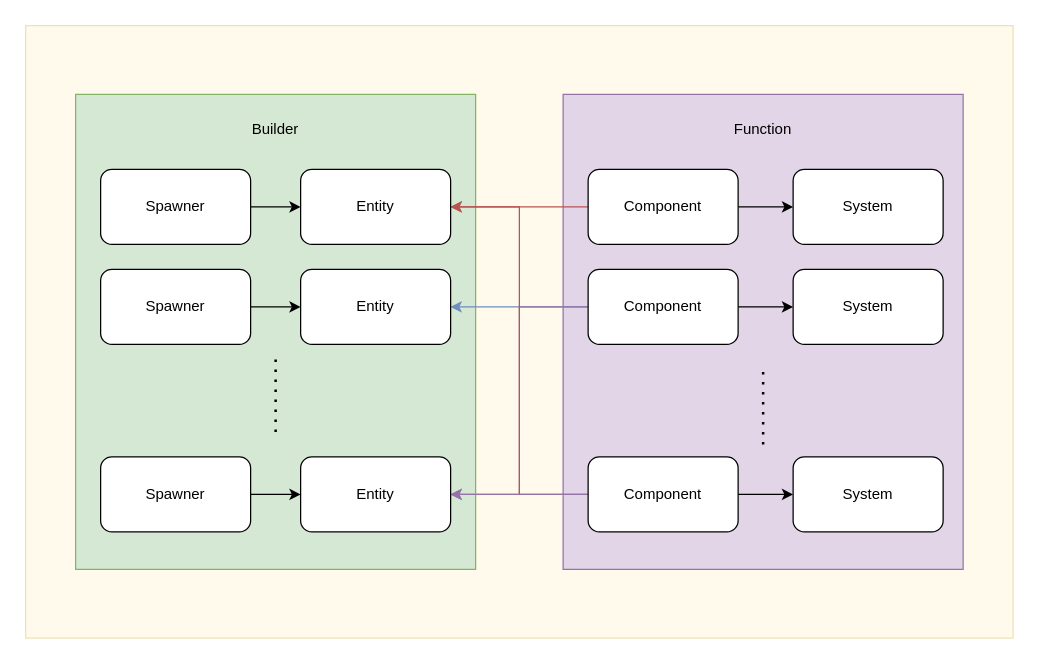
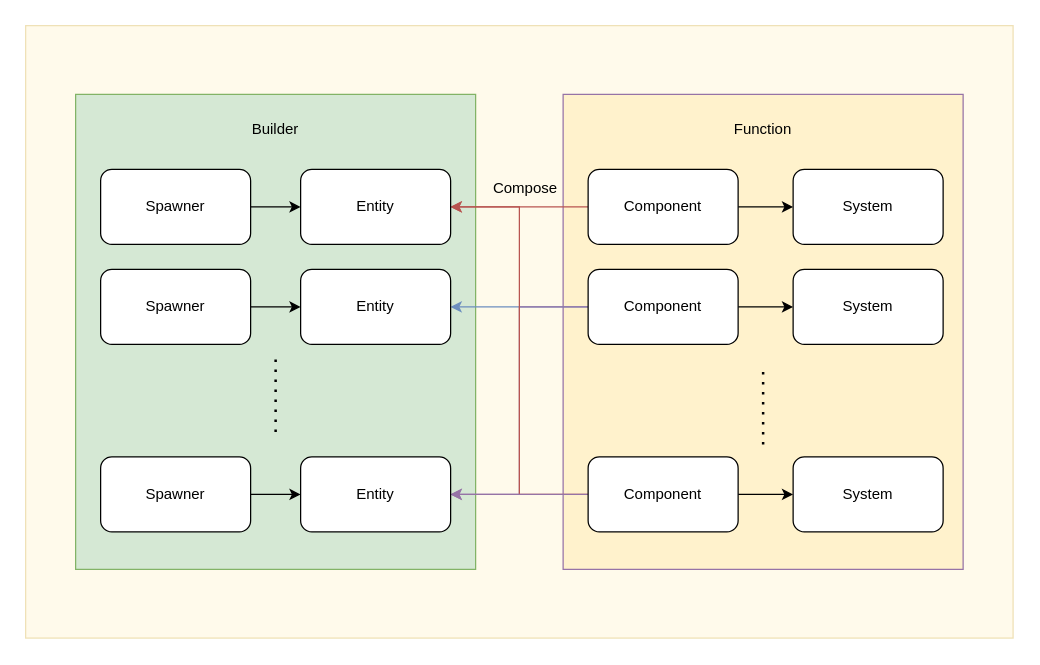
node "Compose": added
node "Function": fillcolor #e1d5e7 -> #fff2cc
